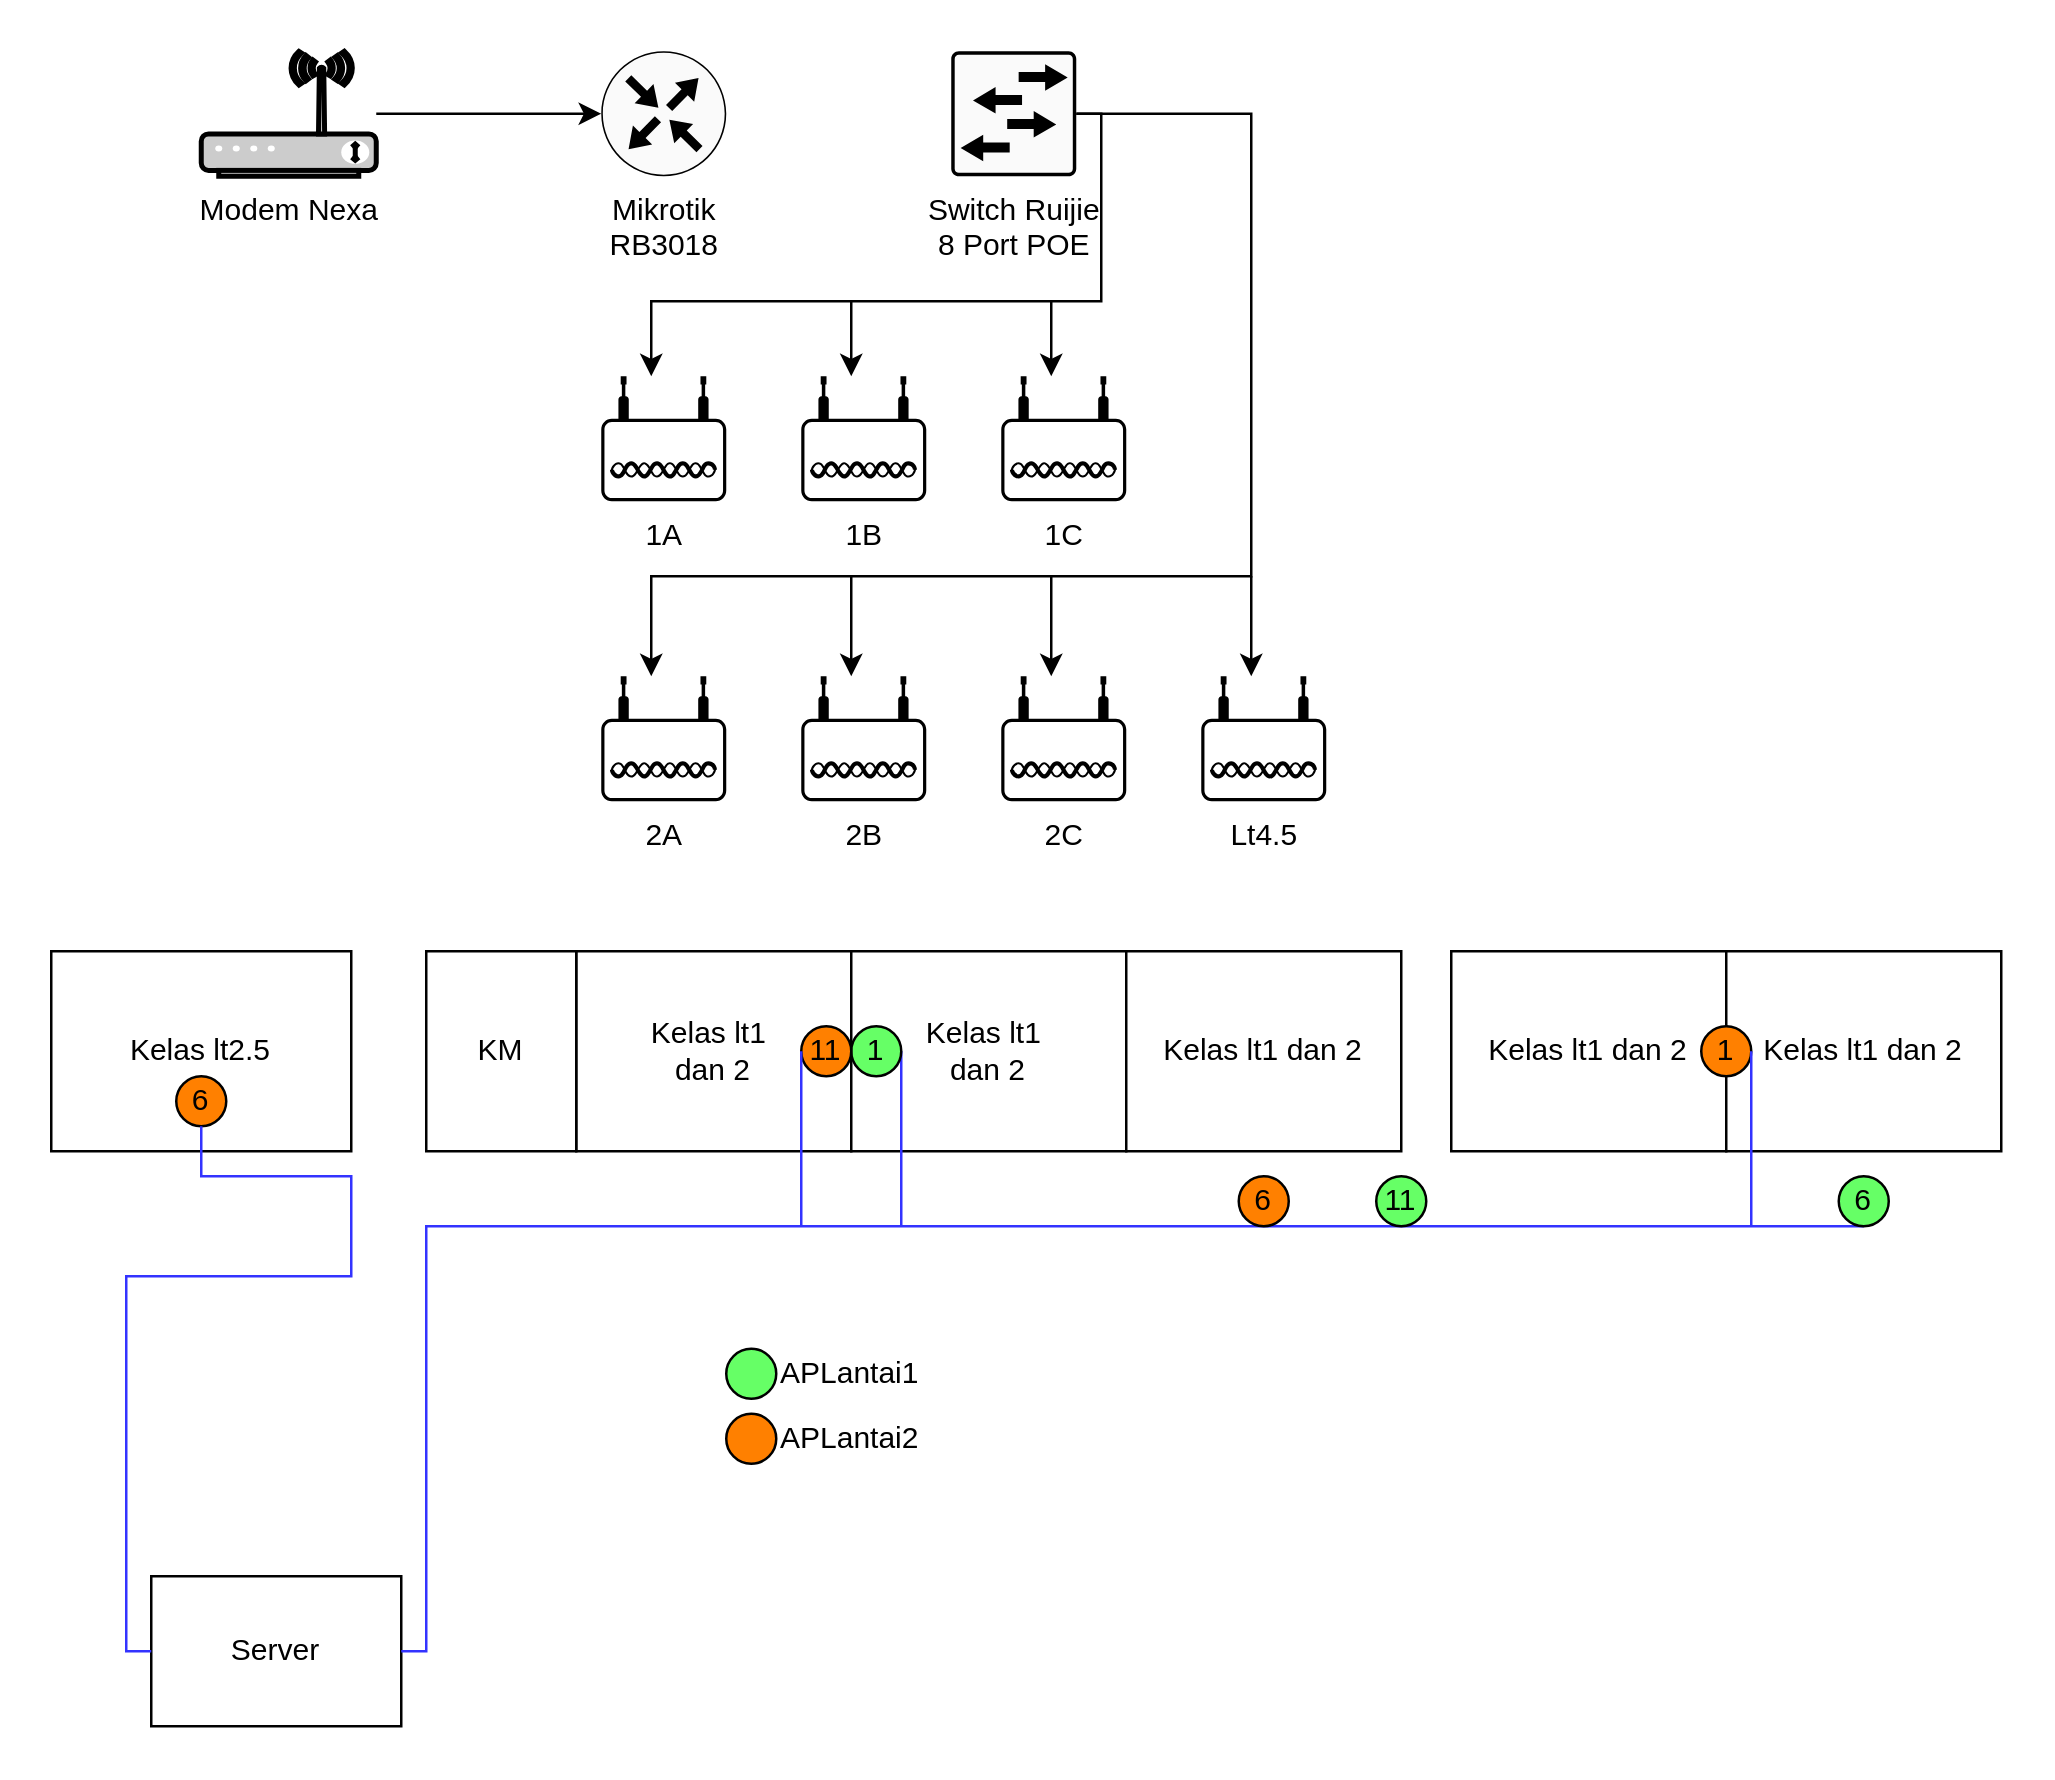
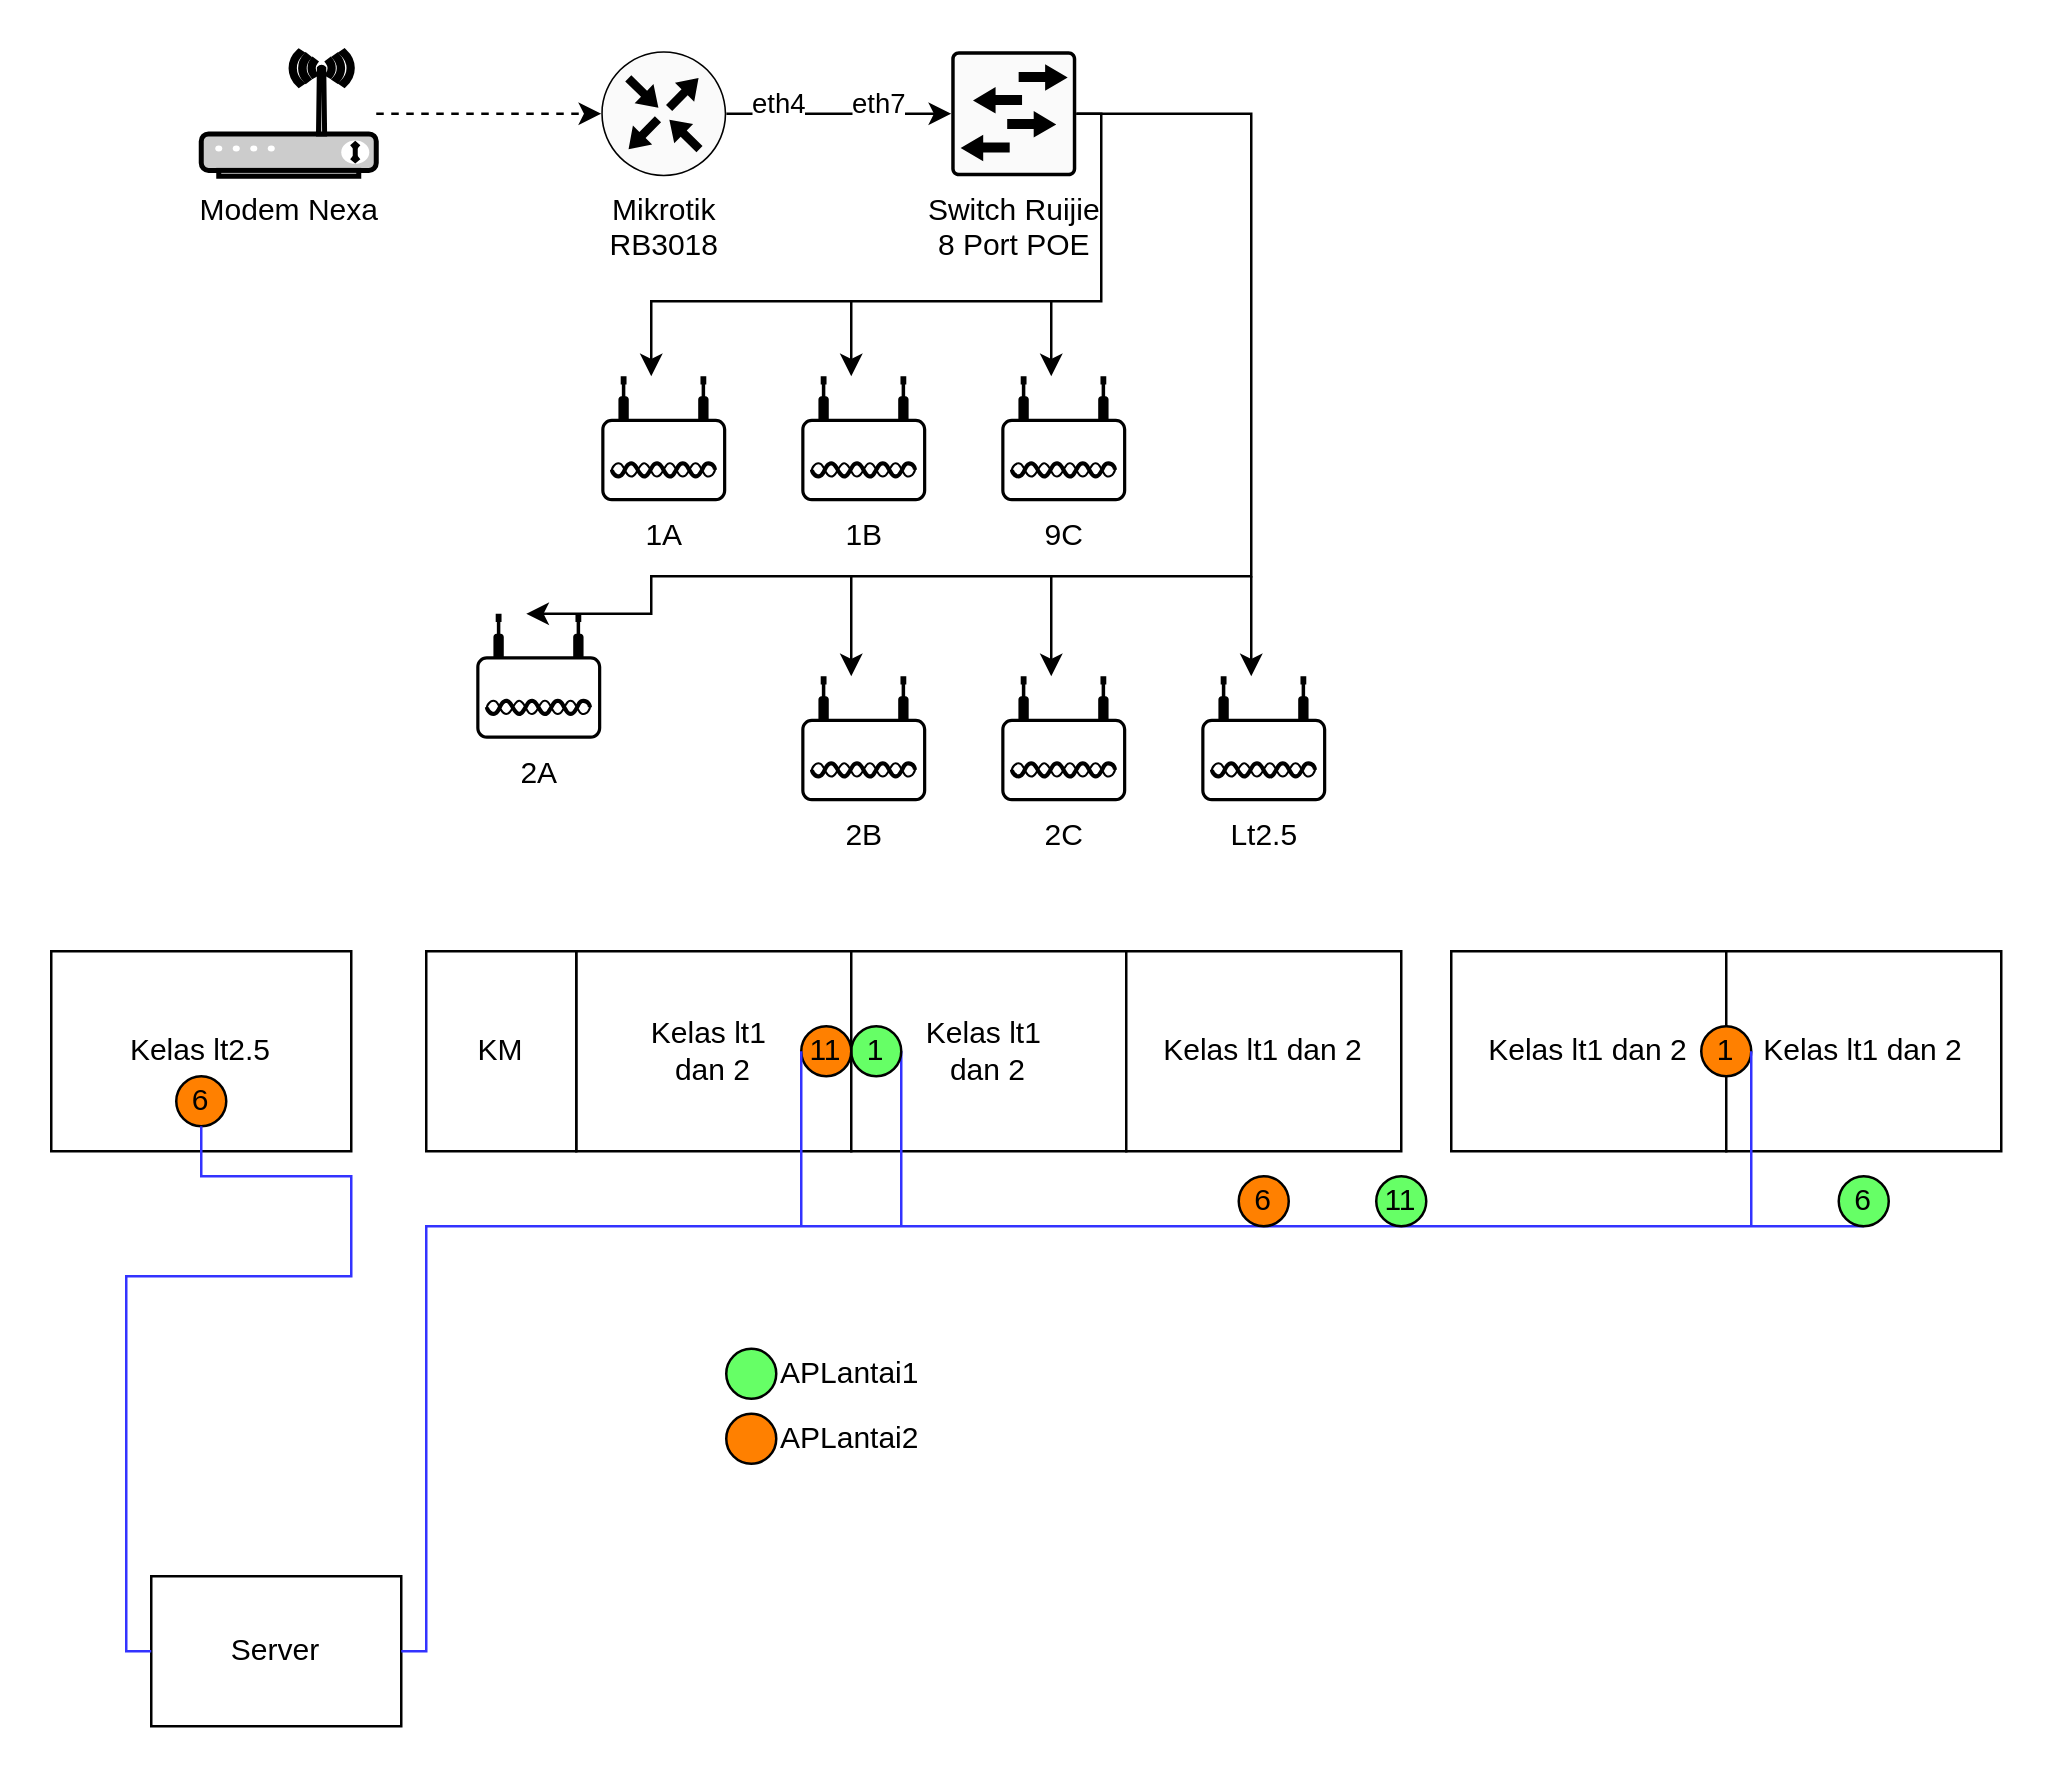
edge "Modem Nexa" -> "Mikrotik RB3018": style solid -> dashed
edge "Mikrotik RB3018" -> "Switch Ruijie 8 Port POE": added, labels "eth4", "eth7"
node "1C": label "1C" -> "9C"
node "2A": moved (664, 739) -> (539, 676)
node "Lt4.5": label "Lt4.5" -> "Lt2.5"
